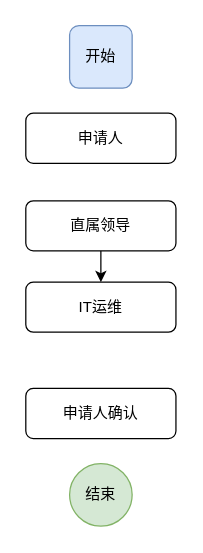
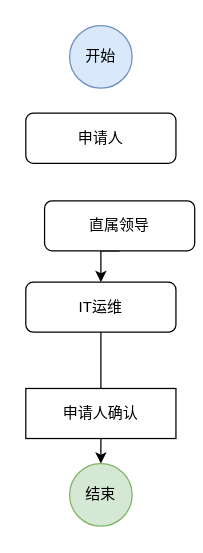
node "开始": shape rounded rectangle -> ellipse
node "直属领导": moved (101, 226) -> (119, 226)
edge "IT运维" -> "结束": added
node "申请人确认": shape rounded rectangle -> rectangle
